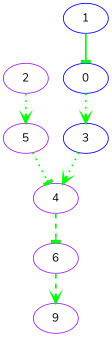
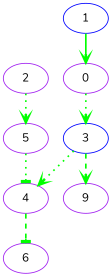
edge "1" -> "0": arrowhead tee -> vee
node "0": color blue -> purple
edge "6" -> "9": now "3" -> "9"
